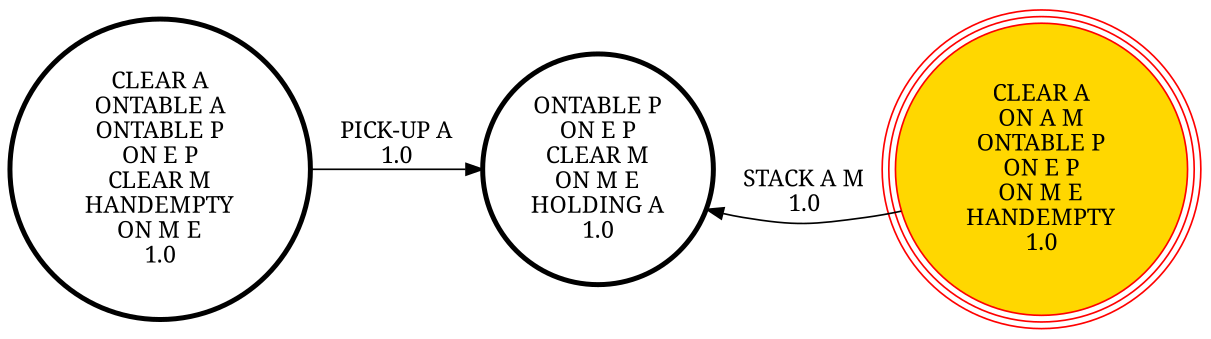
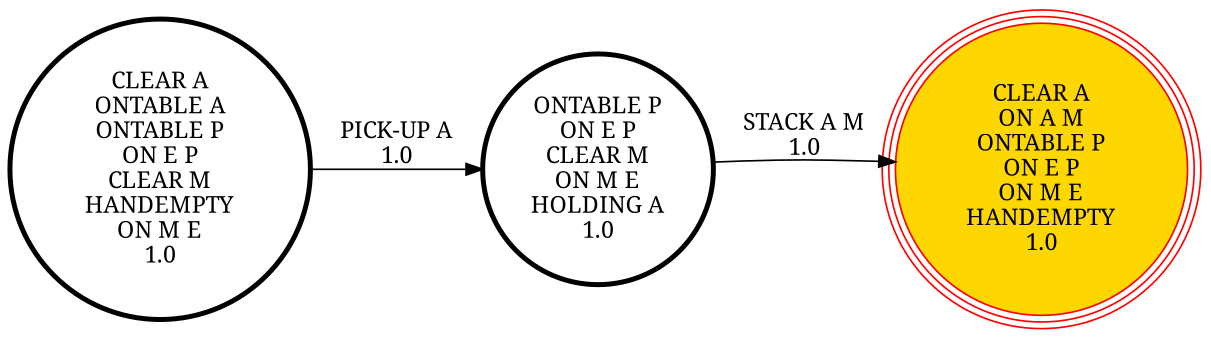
edge "CLEAR A ON A M ONTABLE P ON E P ON M E HANDEMPTY 1.0" -> "ONTABLE P ON E P CLEAR M ON M E HOLDING A 1.0": reversed
